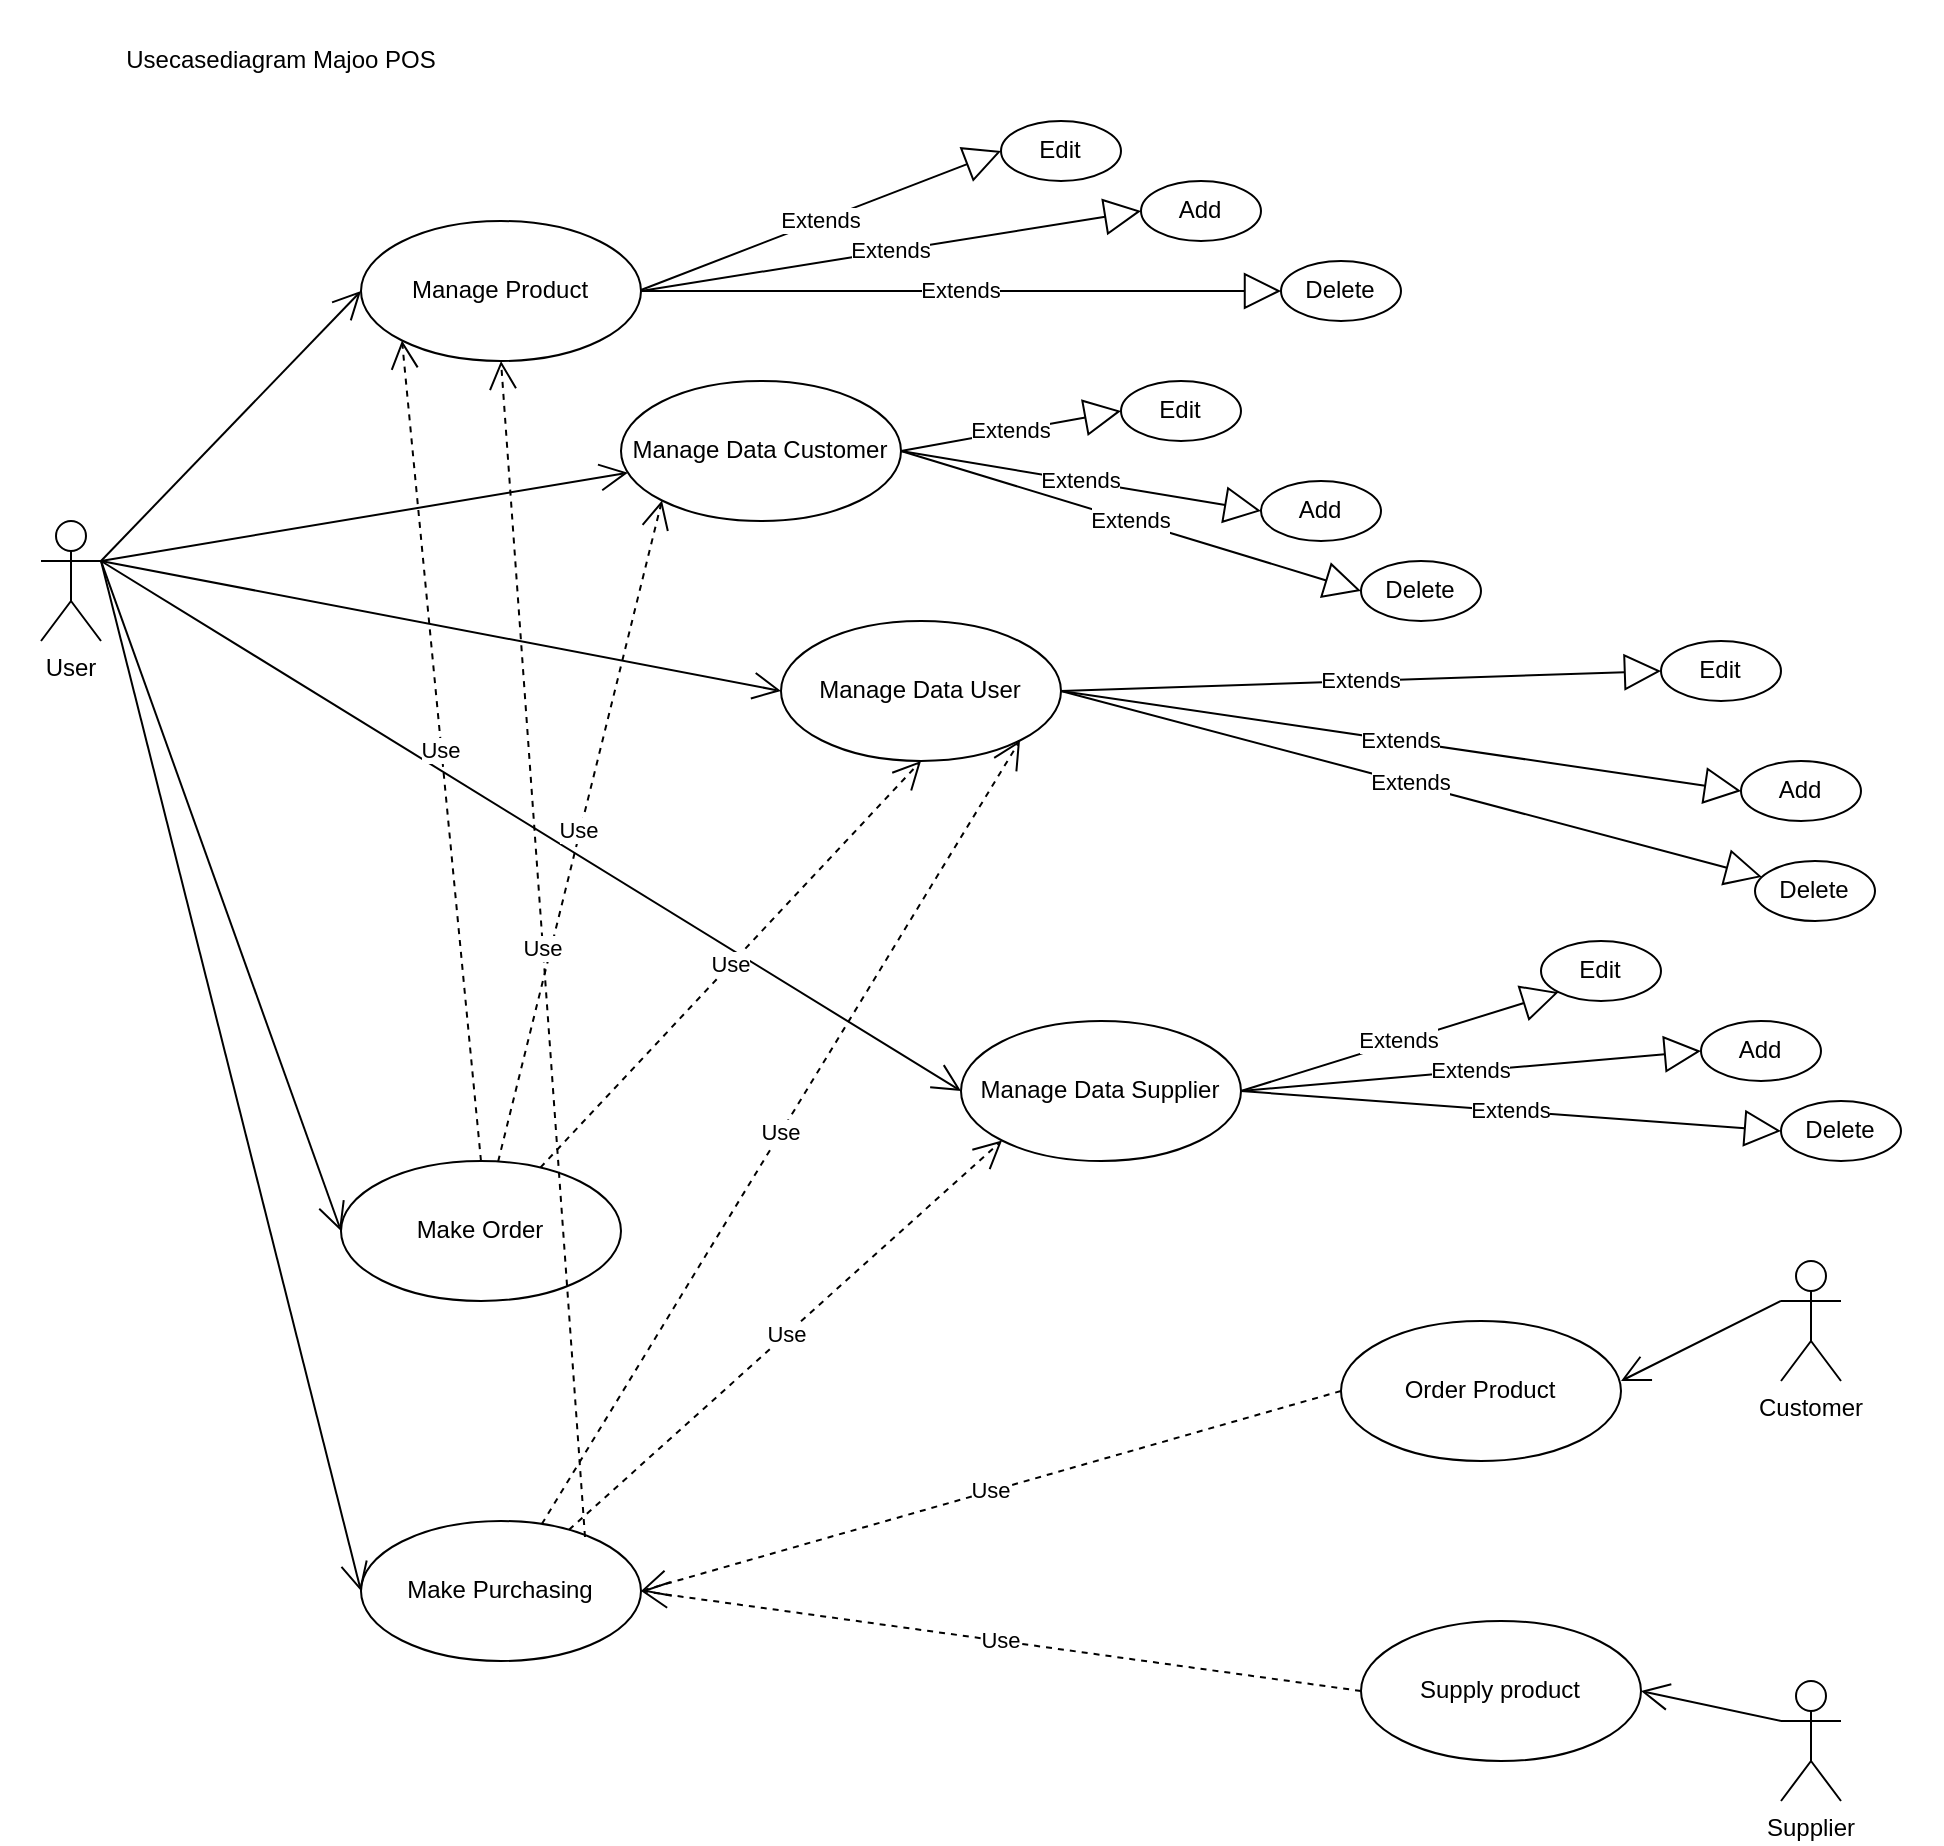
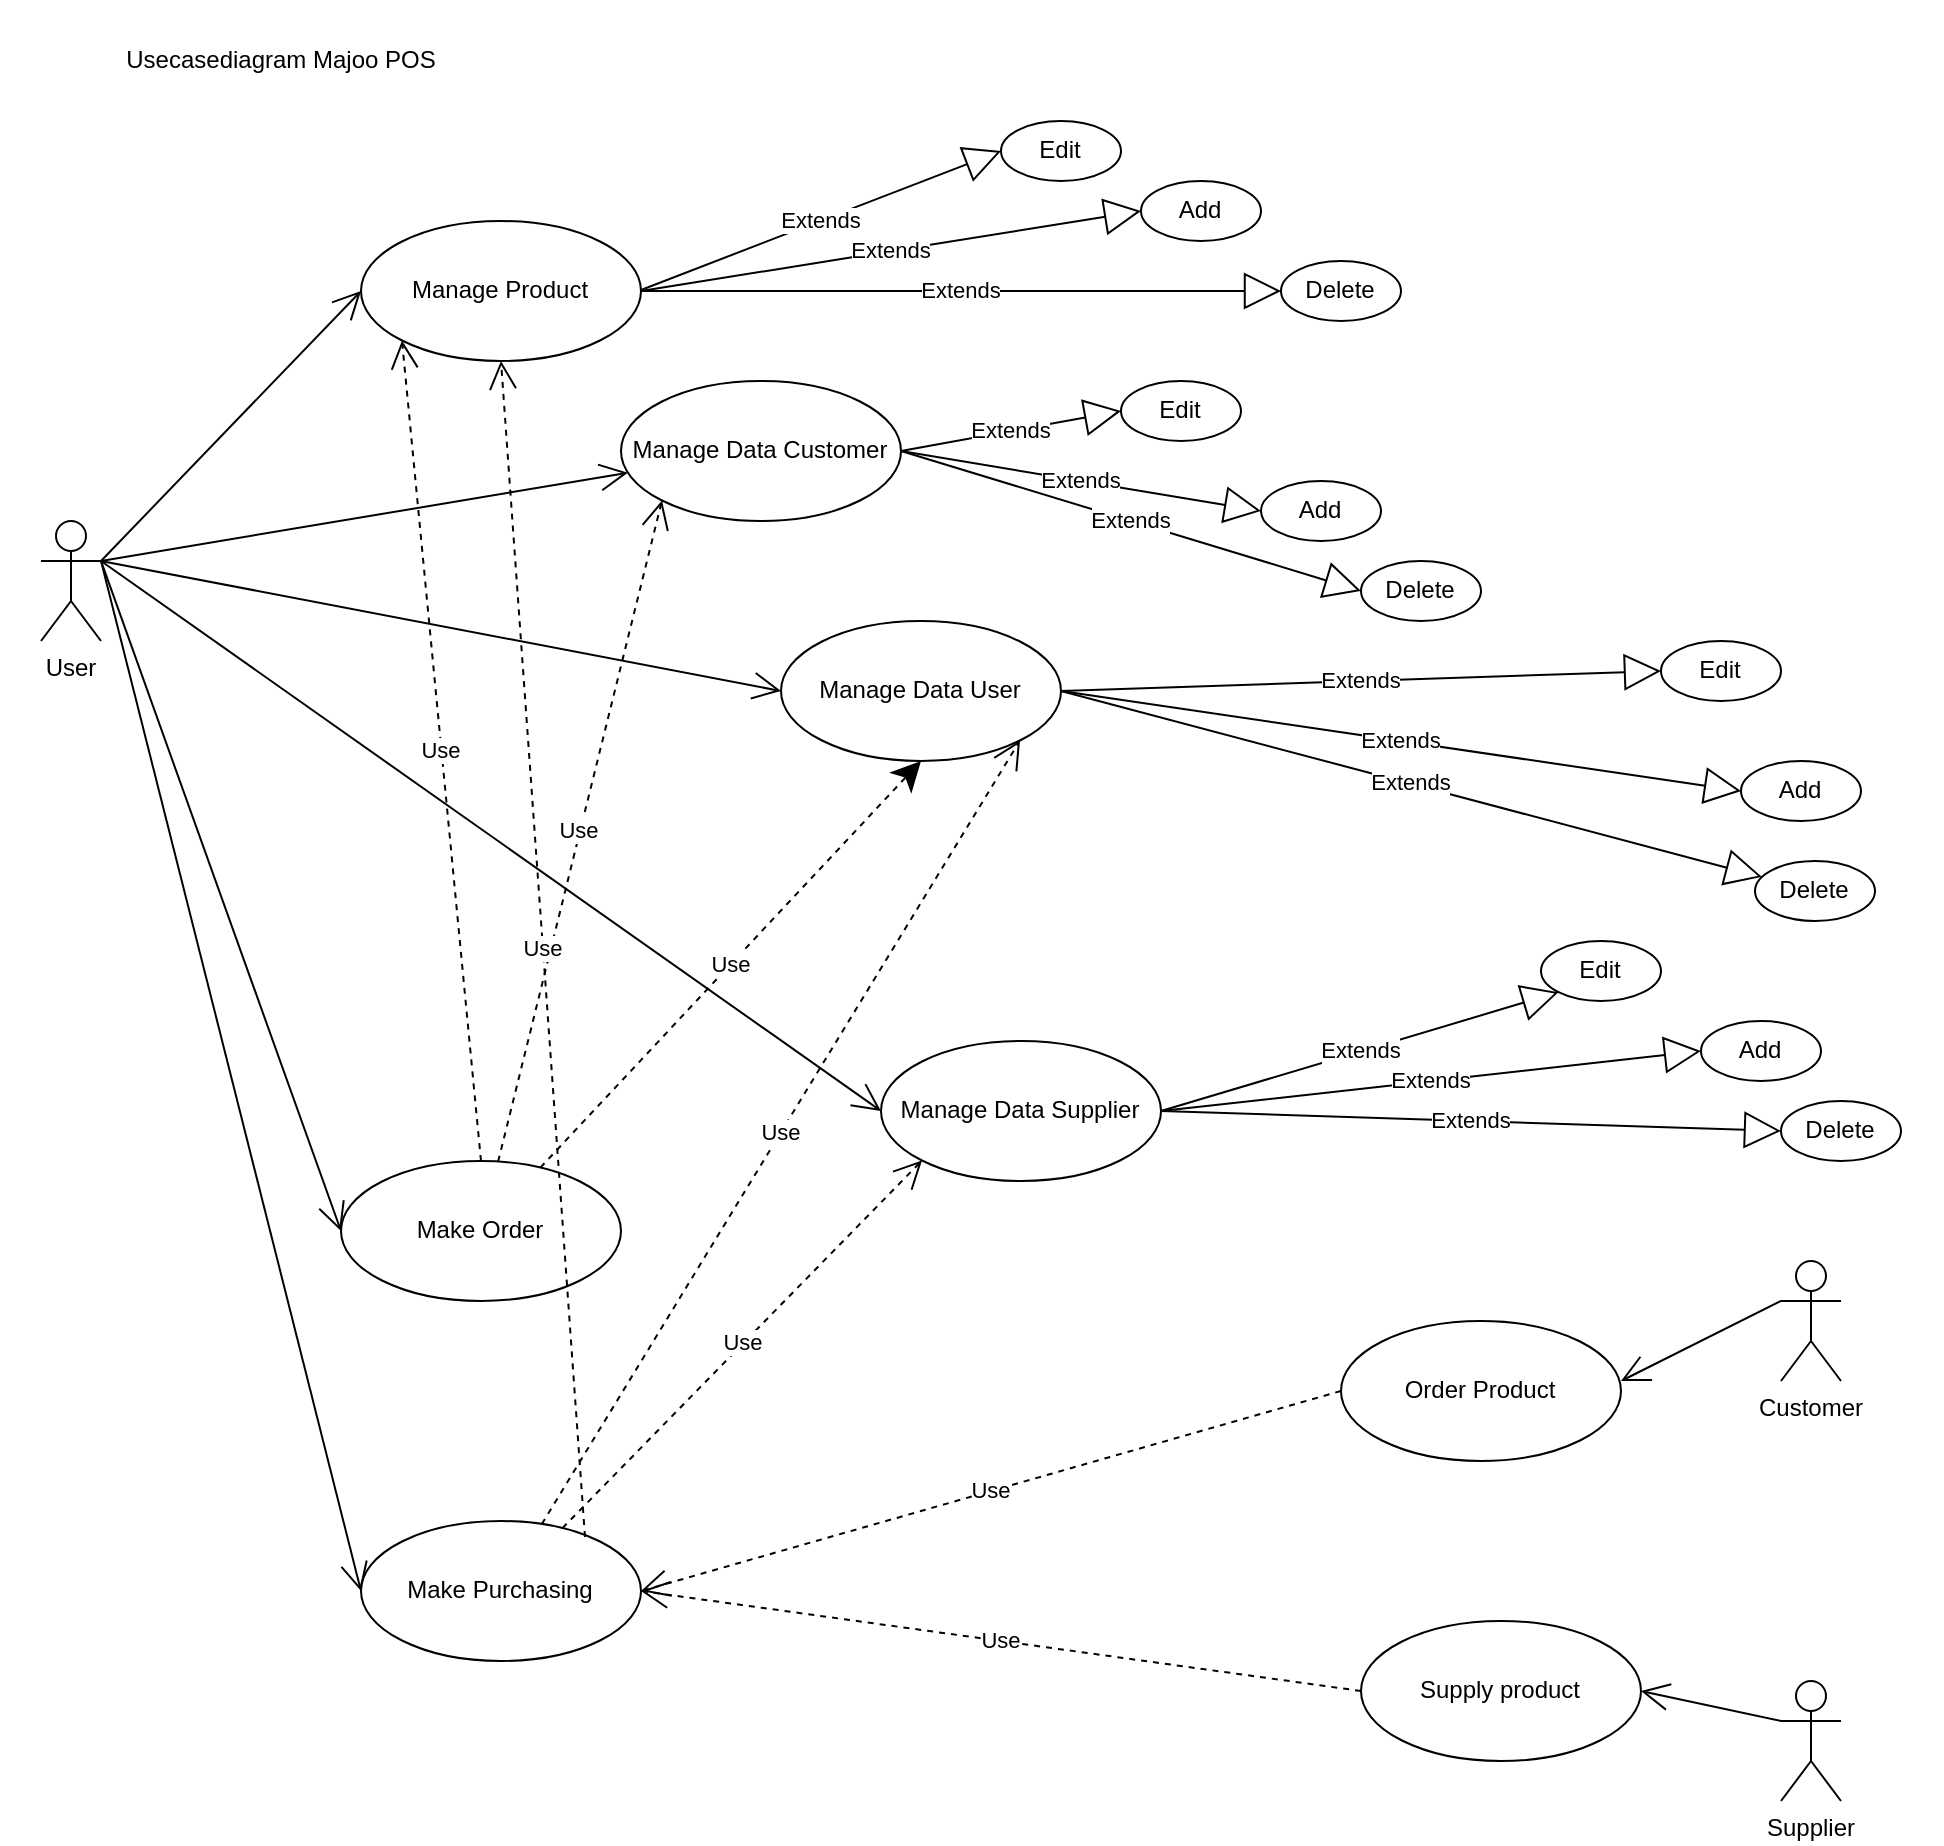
edge "Make Order" -> "Manage Data User": arrowhead open -> classic
node "Manage Data Supplier": moved (1101, 1091) -> (1021, 1111)
